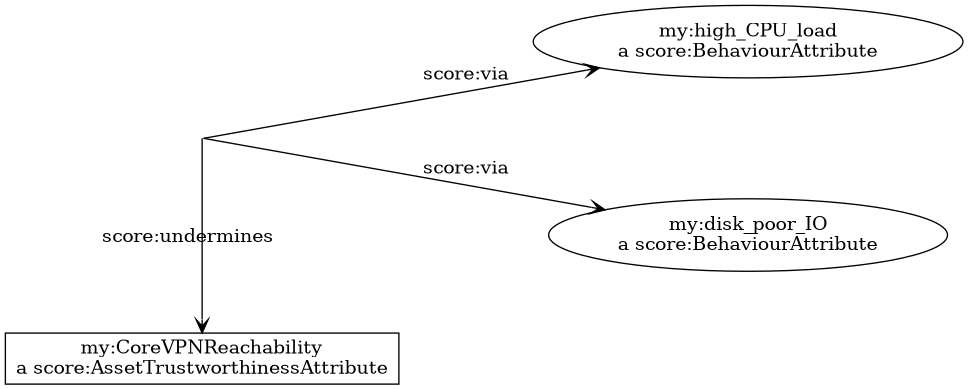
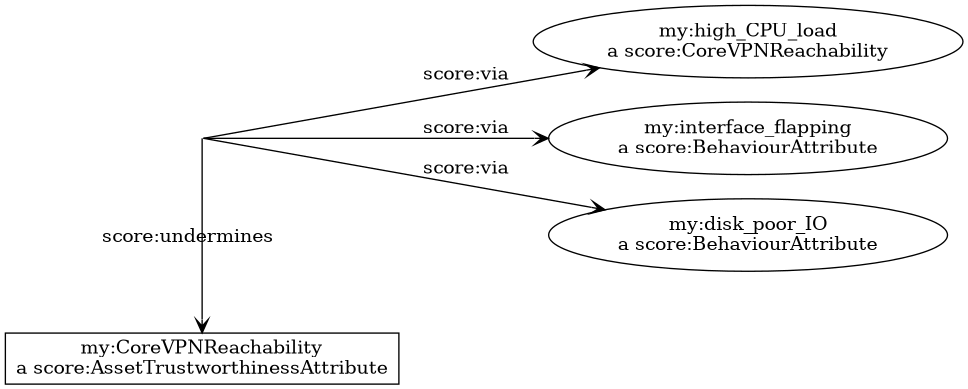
node "my:high_CPU_load a score:BehaviourAttribute": label "my:high_CPU_load a score:BehaviourAttribute" -> "my:high_CPU_load a score:CoreVPNReachability"
node "my:interface_flapping a score:BehaviourAttribute": added
